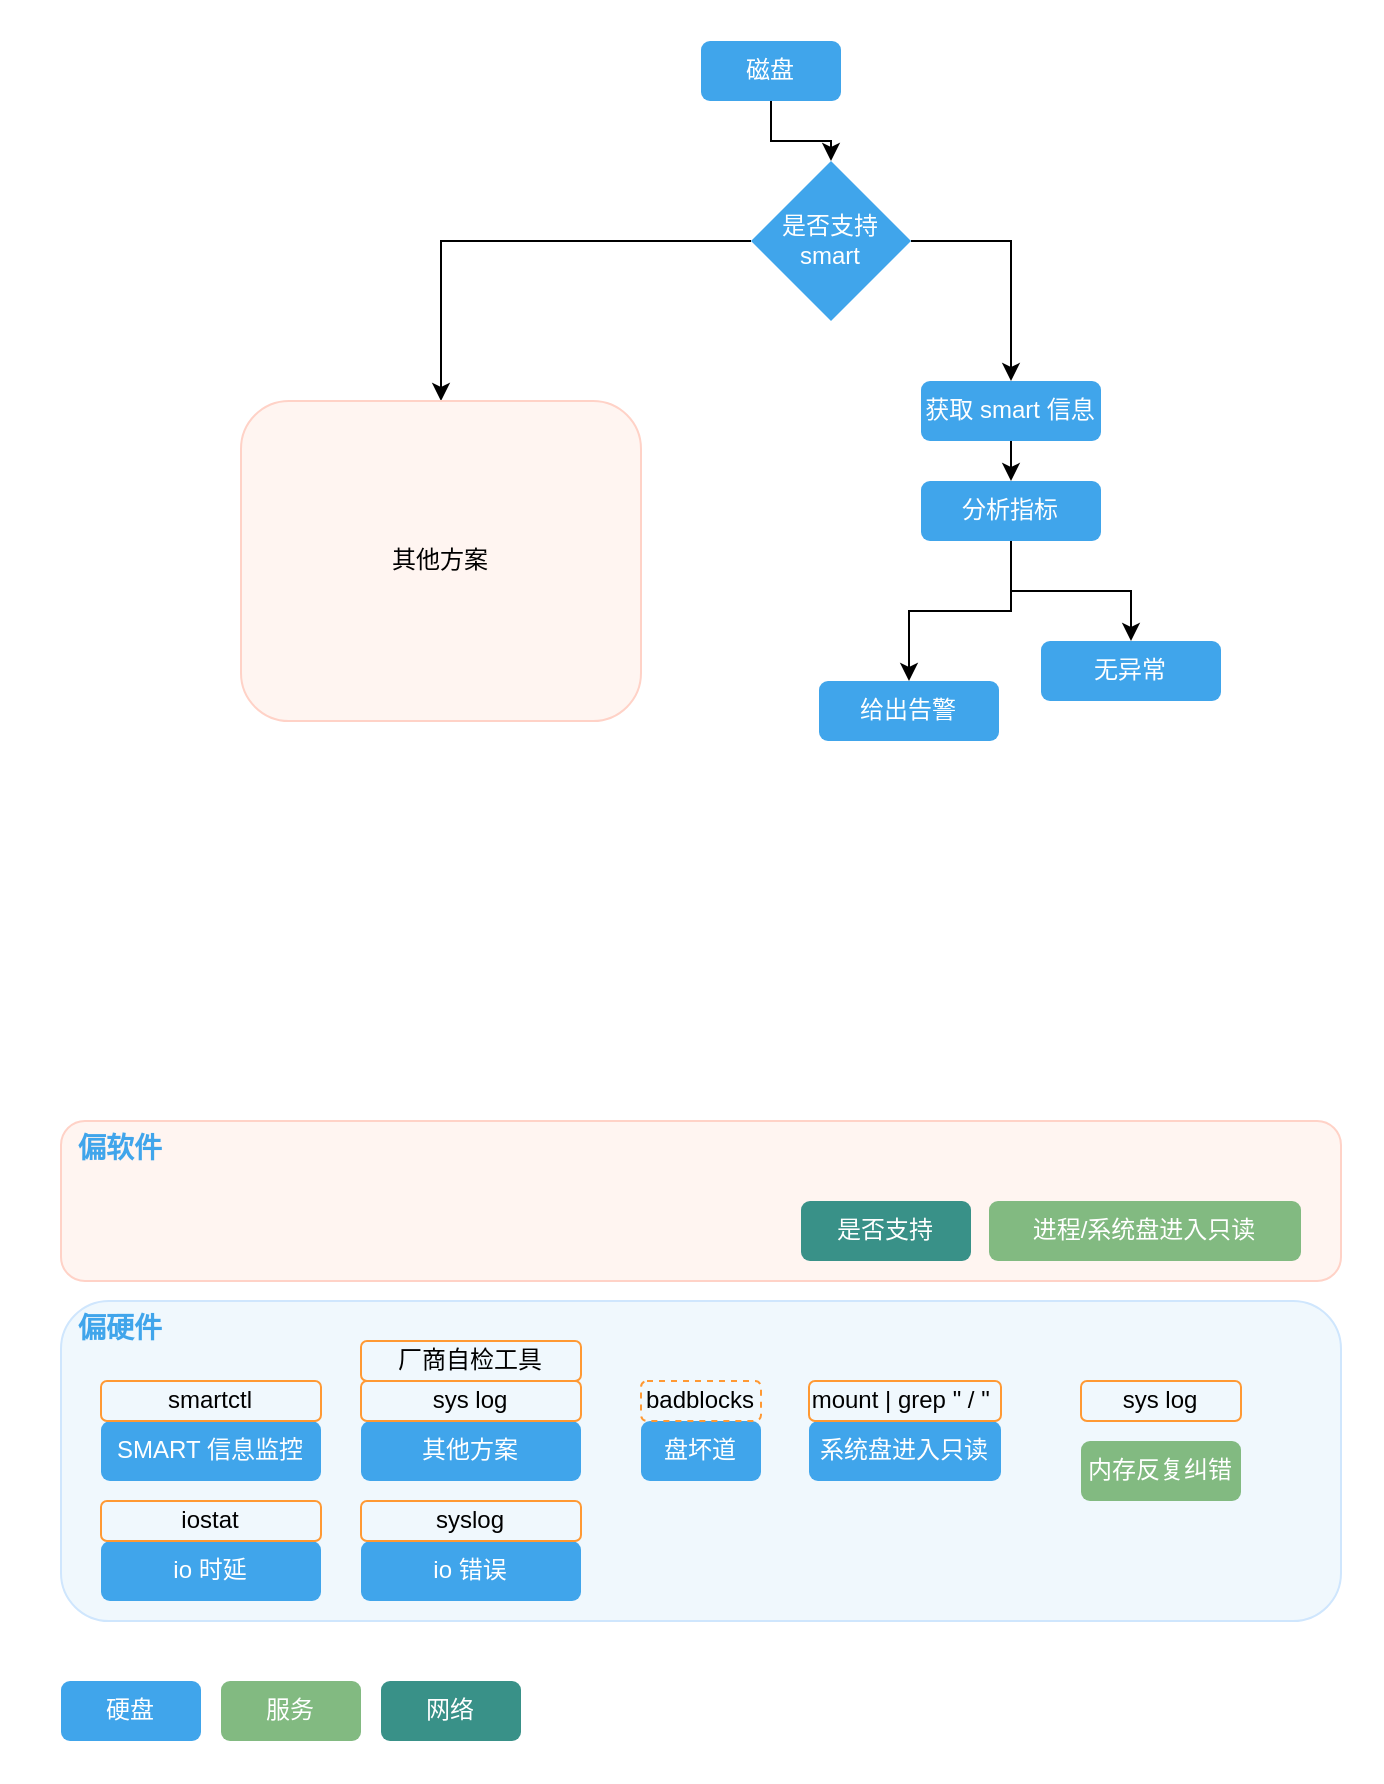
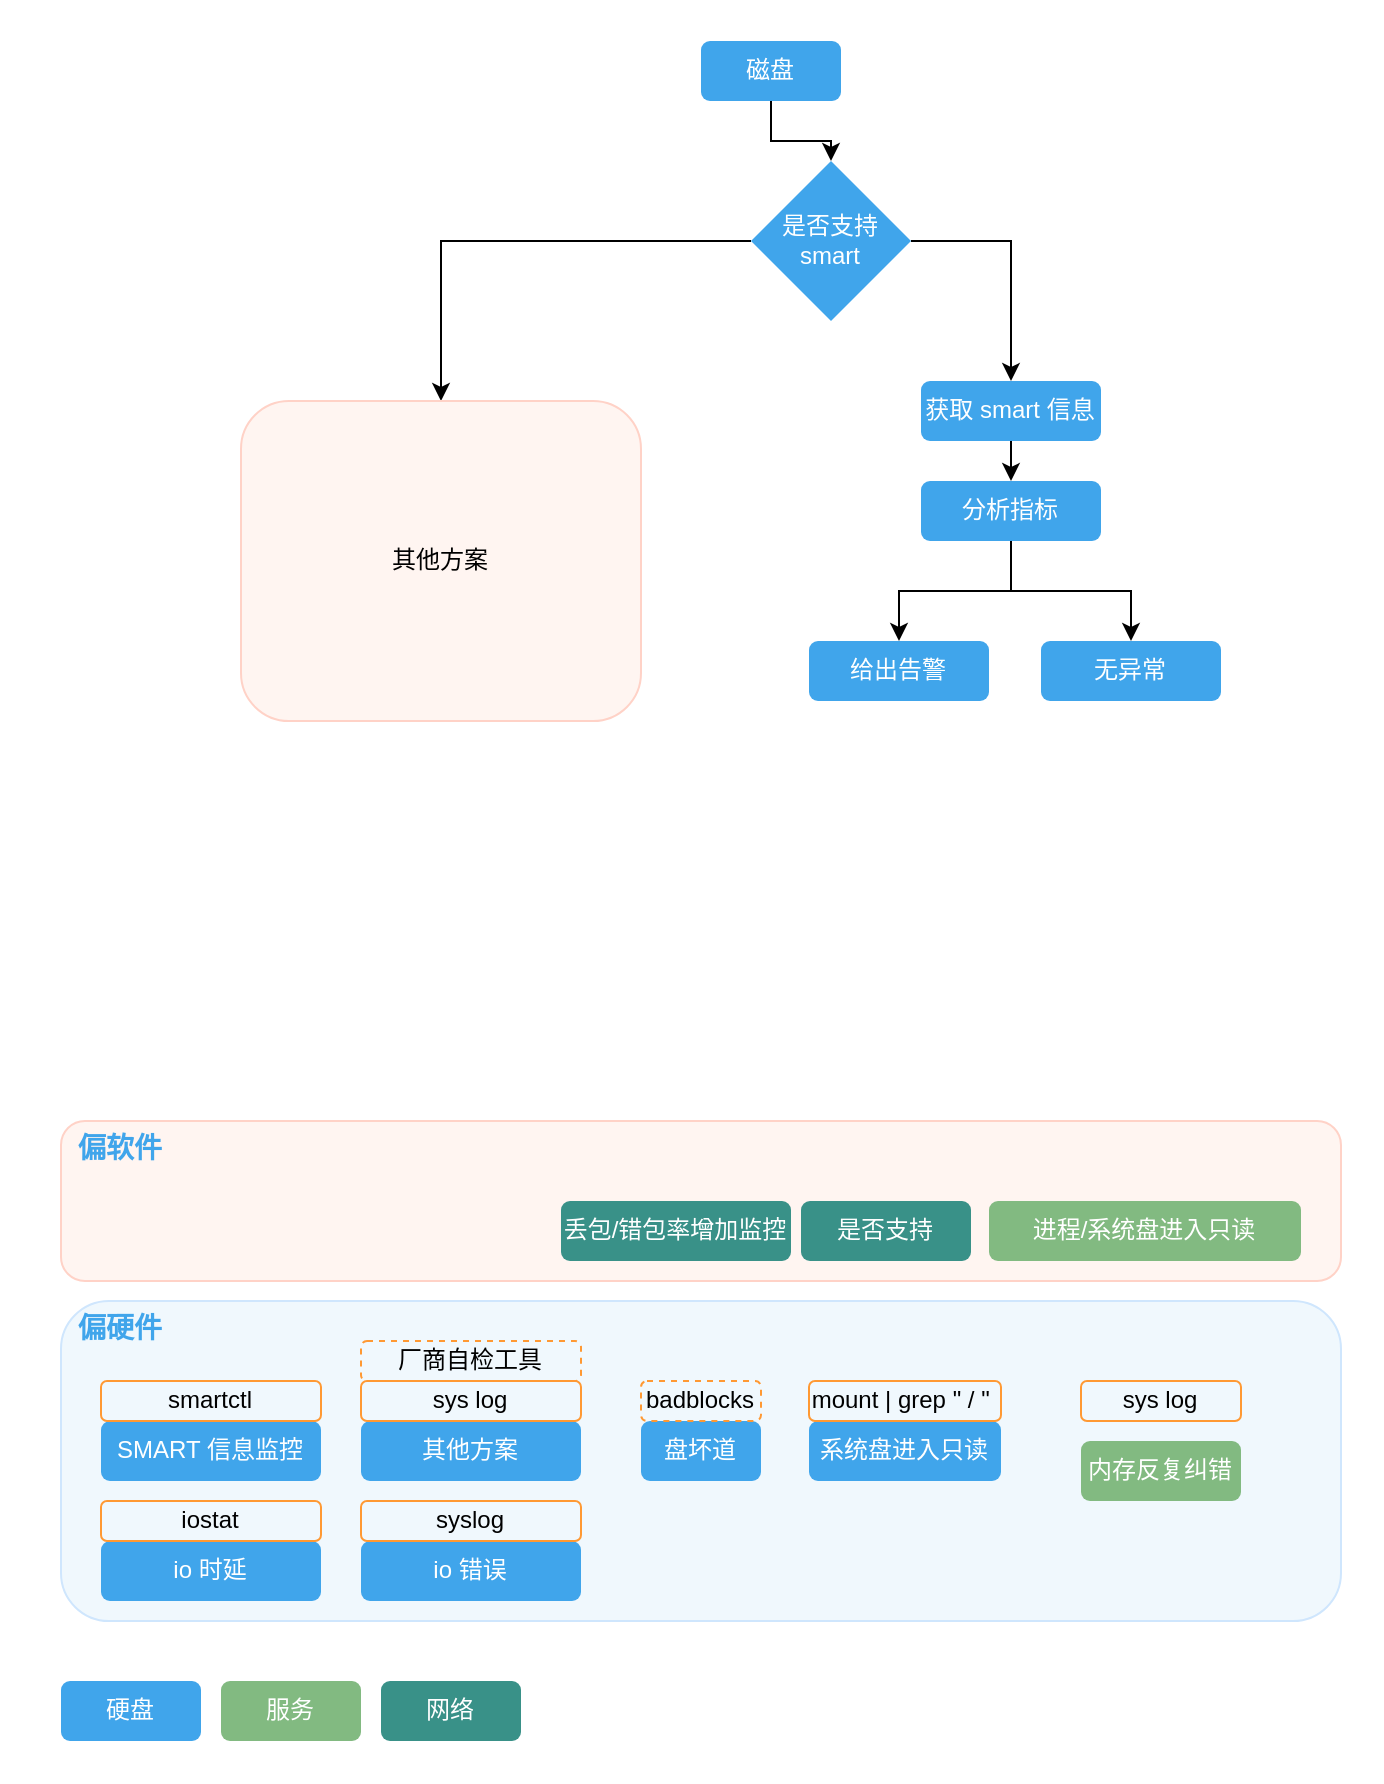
node "给出告警": moved (909, 711) -> (899, 671)
node "丢包/错包率增加监控": added
node "厂商自检工具": style solid -> dashed
